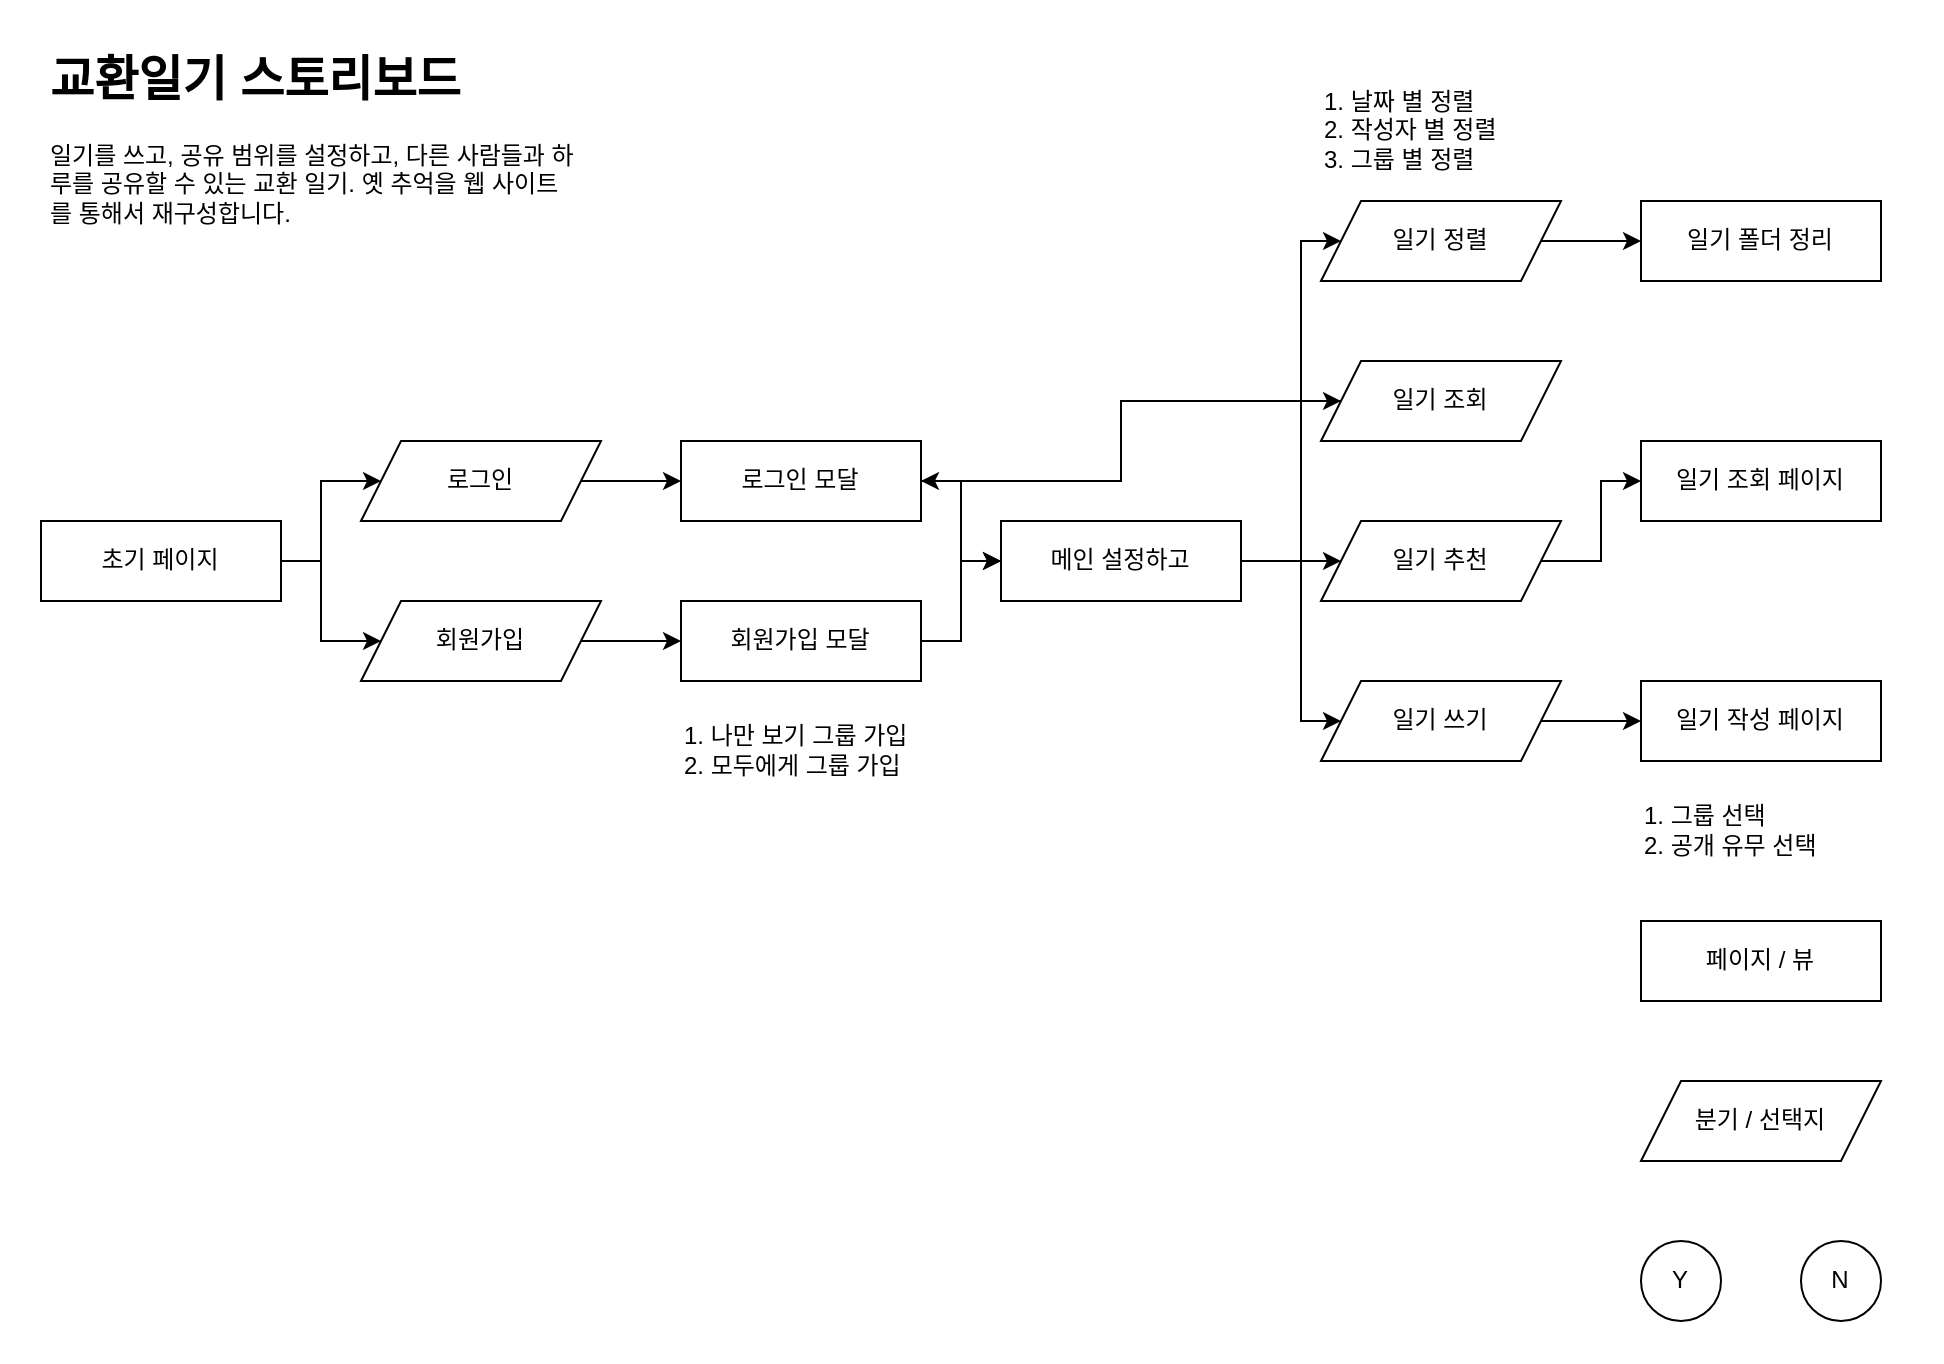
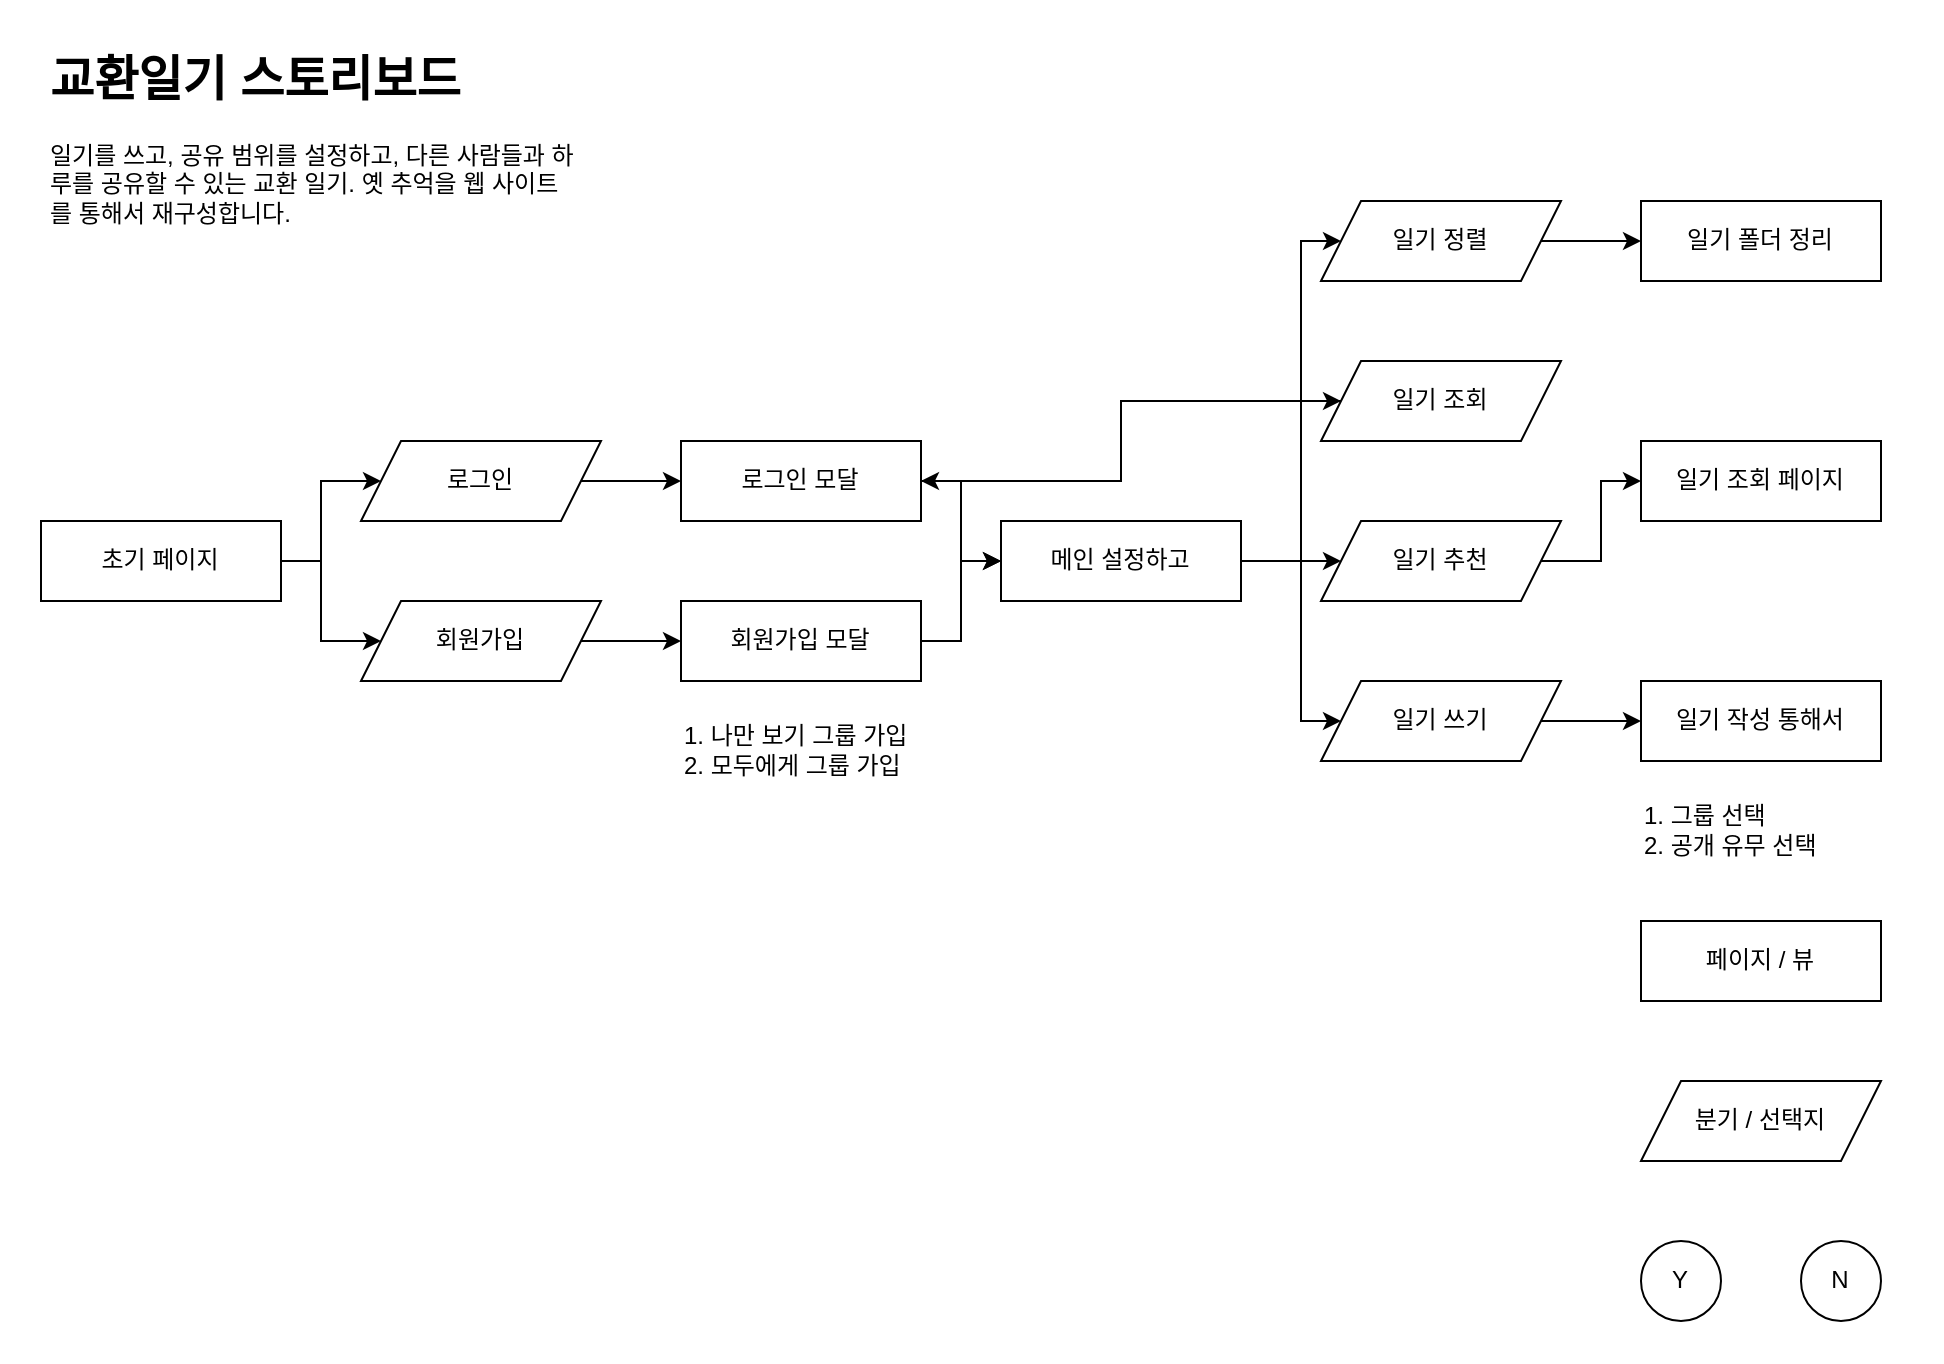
node "1. 날짜 별 정렬 2. 작성자 별 정렬 3. 그룹 별 정렬": removed
node "일기 작성 페이지": label "일기 작성 페이지" -> "일기 작성 통해서"
